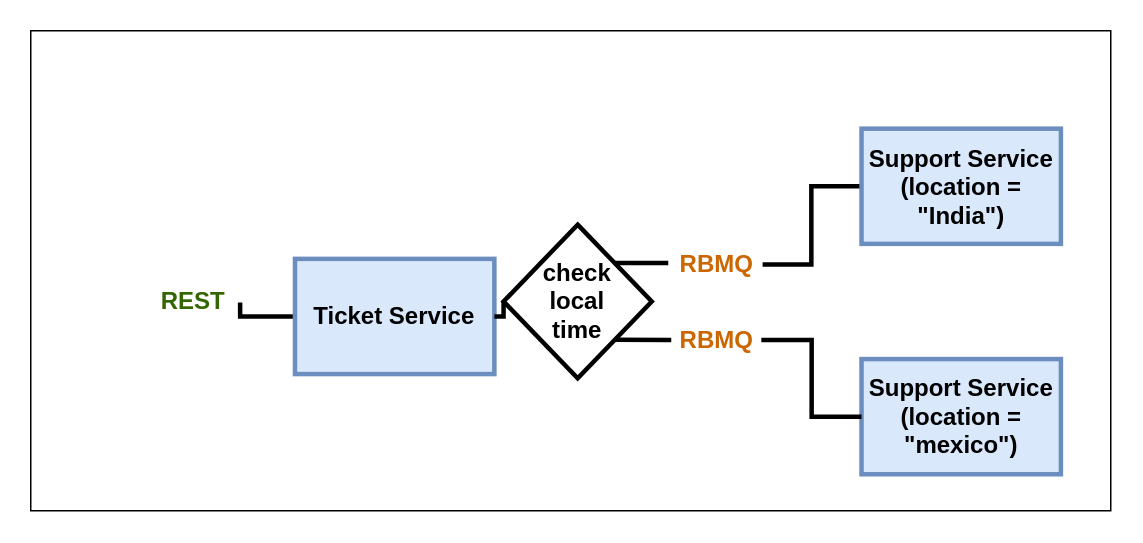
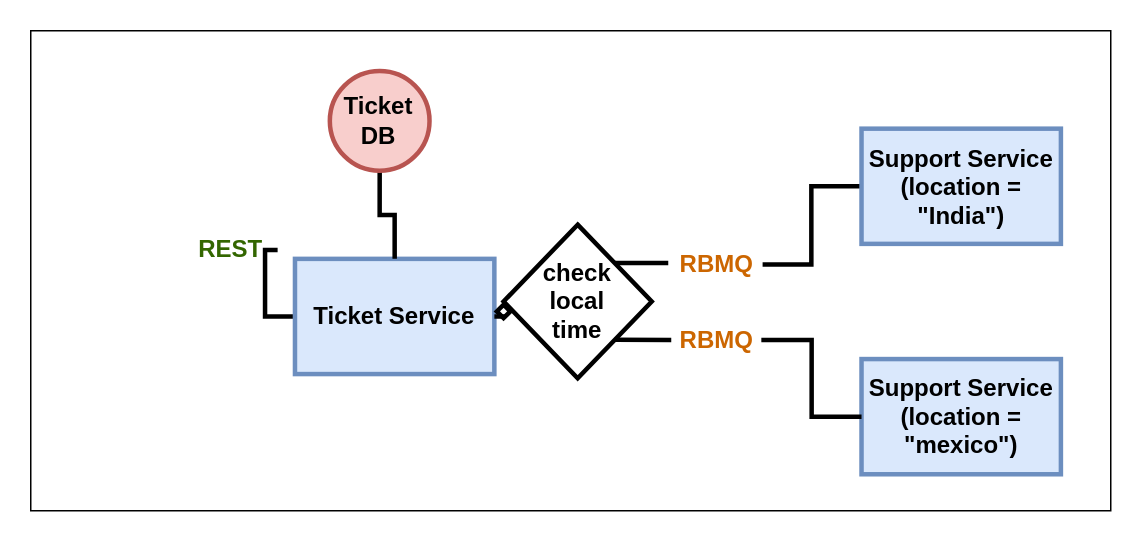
node "Ticket DB": added
edge "Ticket DB" -- "Ticket Service": added
node "REST": moved (193, 301) -> (230, 249)
edge "check local time" -- "Ticket Service": arrowhead none -> diamond
